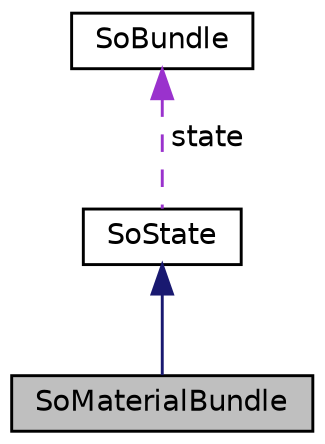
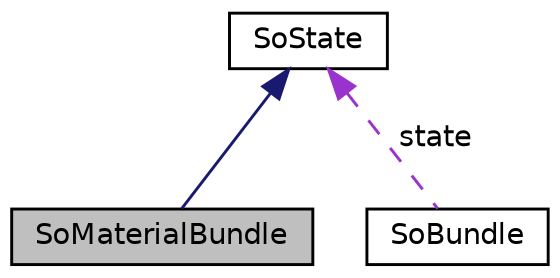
edge "SoState" -> "SoBundle": reversed
